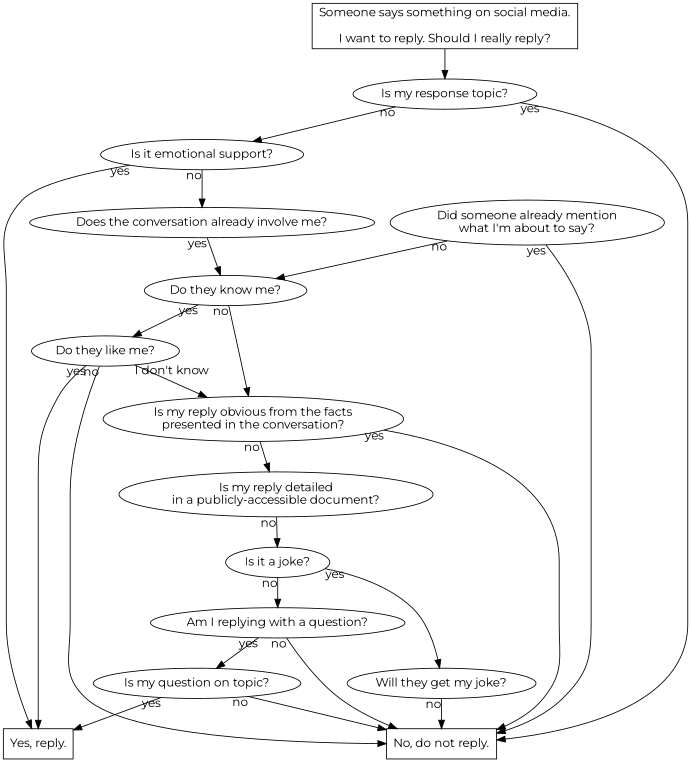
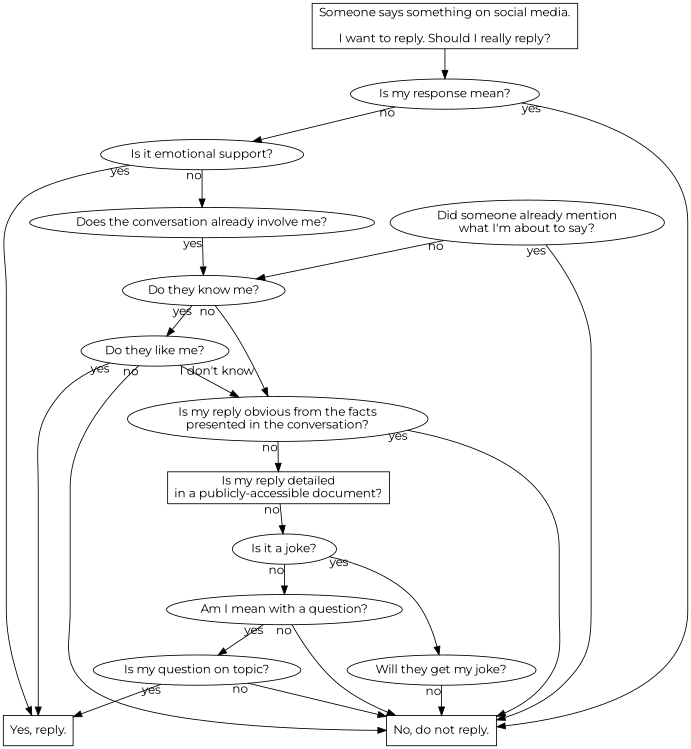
node "Is my response topic?": label "Is my response topic?" -> "Is my response mean?"
node "Is my reply detailed in a publicly-accessible document?": shape ellipse -> box
node "Am I replying with a question?": label "Am I replying with a question?" -> "Am I mean with a question?"
